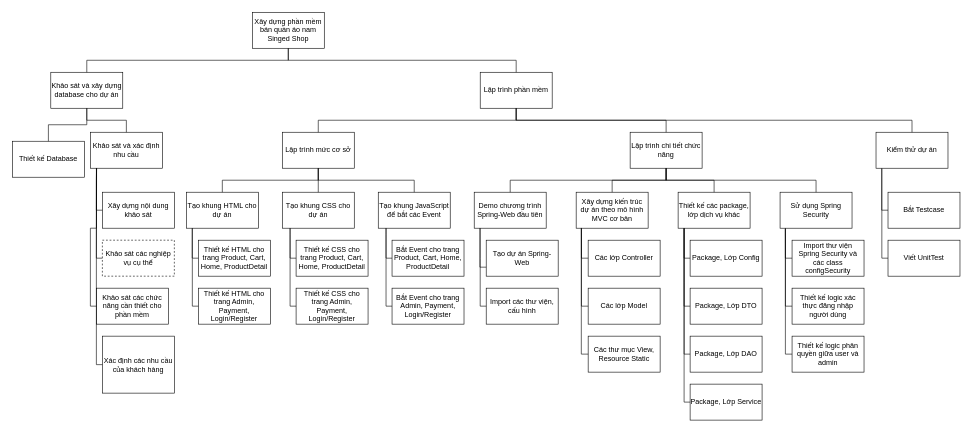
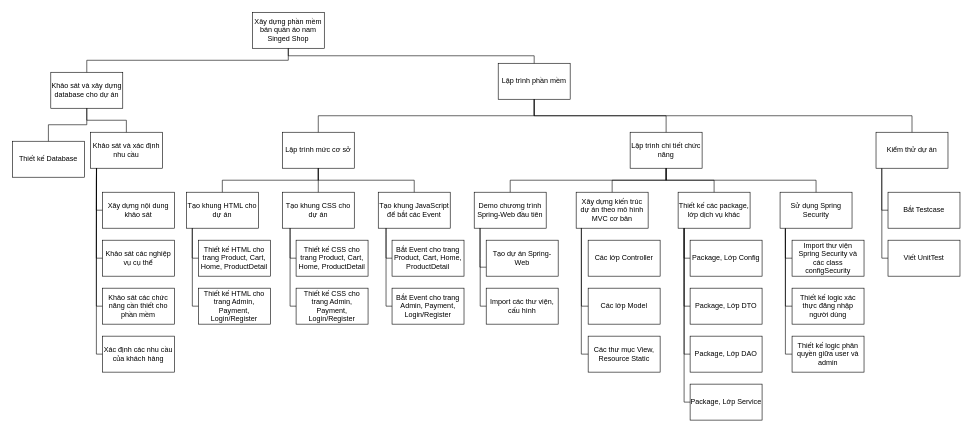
node "Lập trình phần mềm": moved (516, 90) -> (534, 81)
node "Khảo sát các nghiệp vụ cụ thể": style dashed -> solid
edge "Xây dựng kiến trúc dự án theo mô hình MVC cơ bản" -- "Các lớp Controller": removed
node "Khảo sát các chức năng cần thiết cho phần mềm": moved (132, 306) -> (138, 306)
node "Xác định các nhu cầu của khách hàng": size 72x57 -> 72x36
